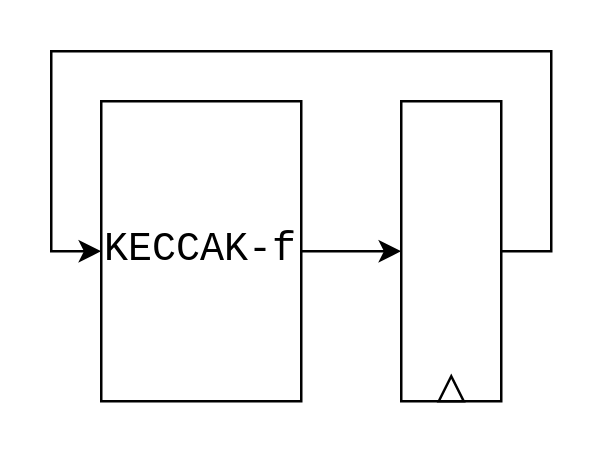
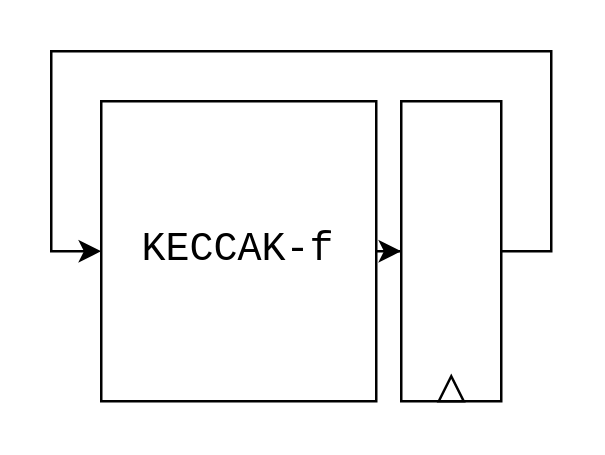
node "KECCAK-f": size 200x300 -> 275x300
